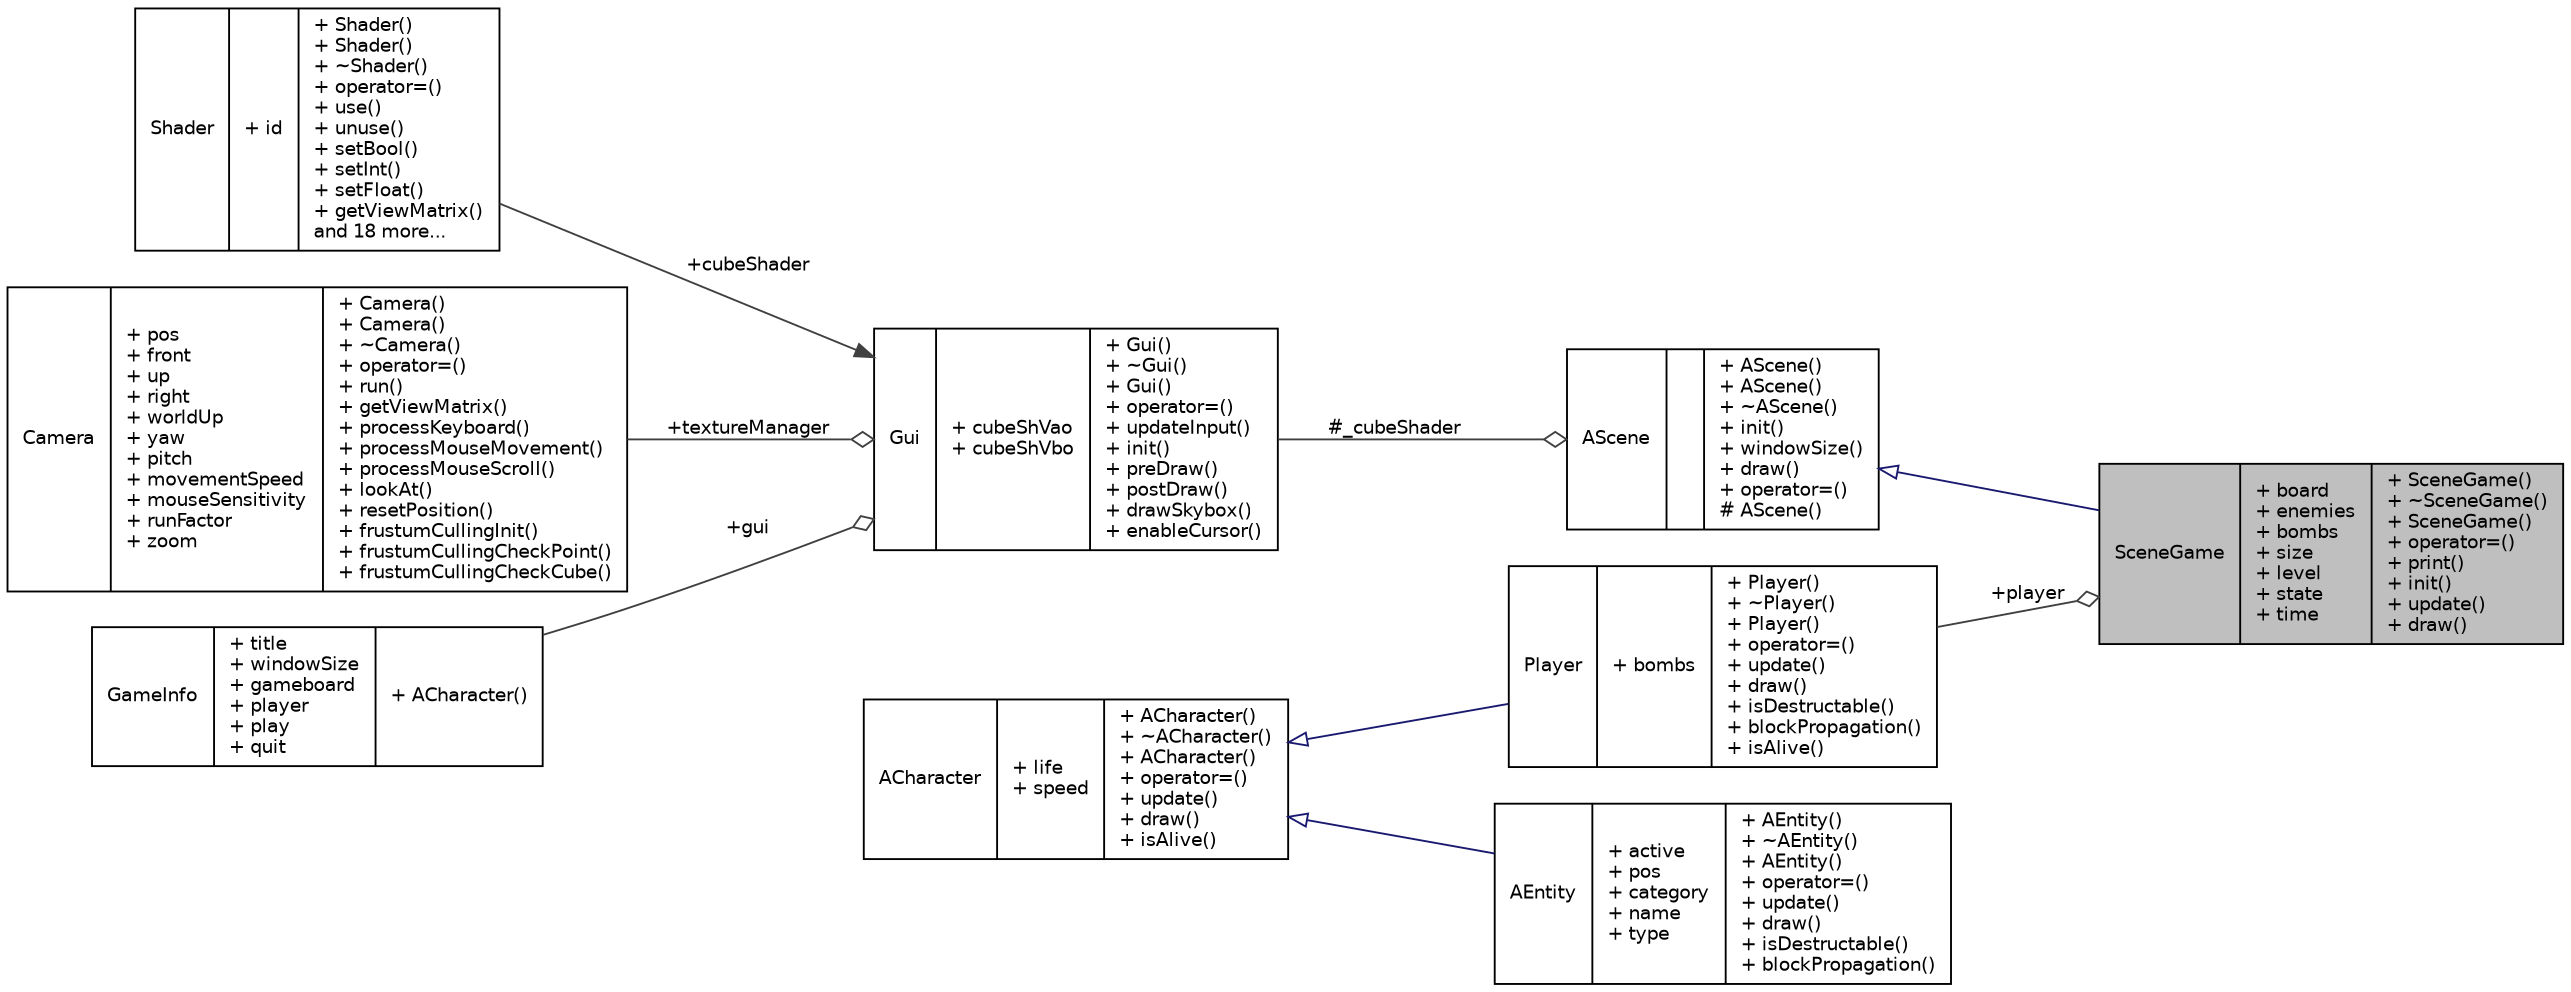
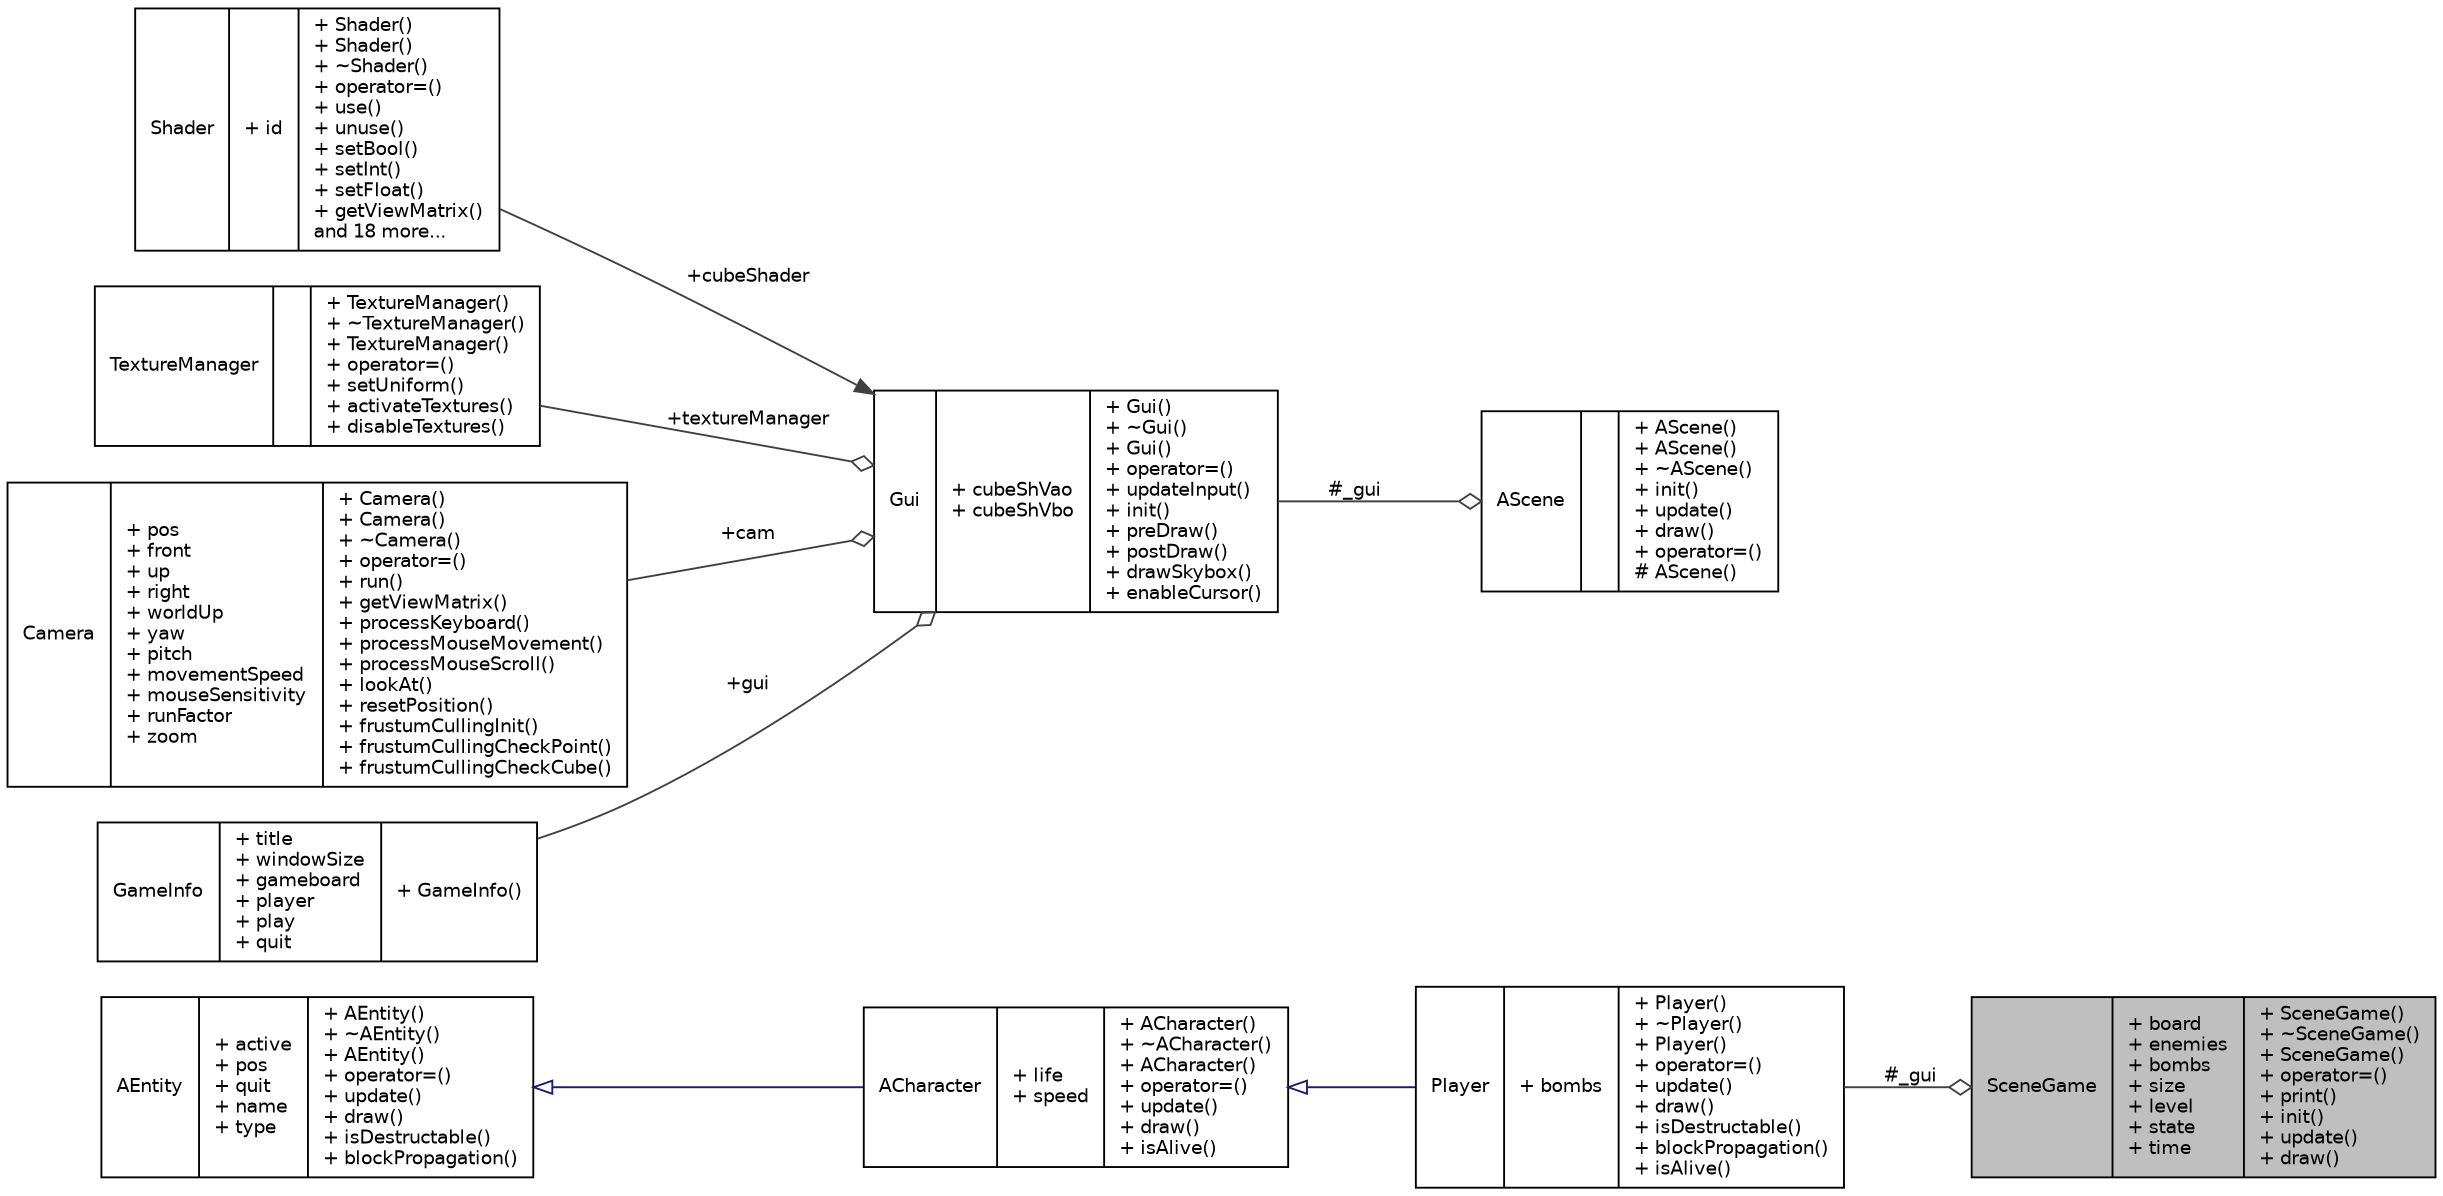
node "TextureManager": added
edge "Camera" -> "Gui": label " +textureManager" -> " +cam"
edge "Gui" -> "AScene": label " #_cubeShader" -> " #_gui"
node "AScene": text "+ windowSize()" -> "+ update()"
edge "SceneGame" -> "AScene": removed
edge "Player" -> "SceneGame": label " +player" -> " #_gui"
node "GameInfo": text "+ ACharacter()" -> "+ GameInfo()"
edge "AEntity" -> "ACharacter": reversed
node "AEntity": text "+ category" -> "+ quit"
